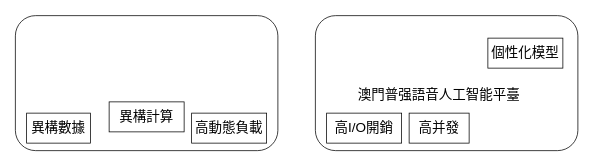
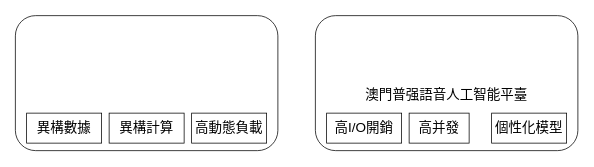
node "個性化模型": moved (525, 53) -> (529, 128)
node "澳門普强語音人工智能平臺": moved (439, 94) -> (447, 94)
node "異構計算": moved (147, 117) -> (147, 128)
node "異構數據": size 64x30 -> 75x30
